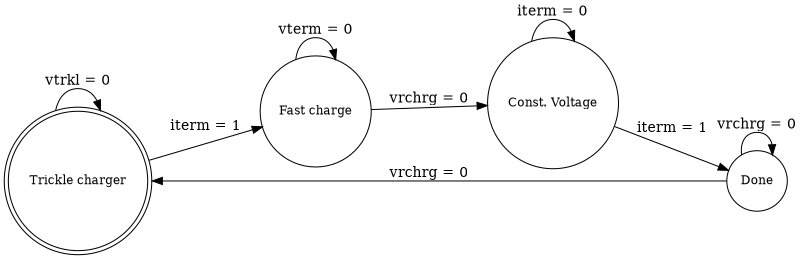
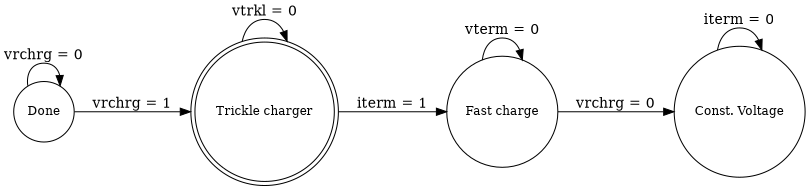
edge "Const. Voltage" -> "Done": removed, label "iterm = 1"
edge "Done" -> "Trickle charger": label "vrchrg = 0" -> "vrchrg = 1"
